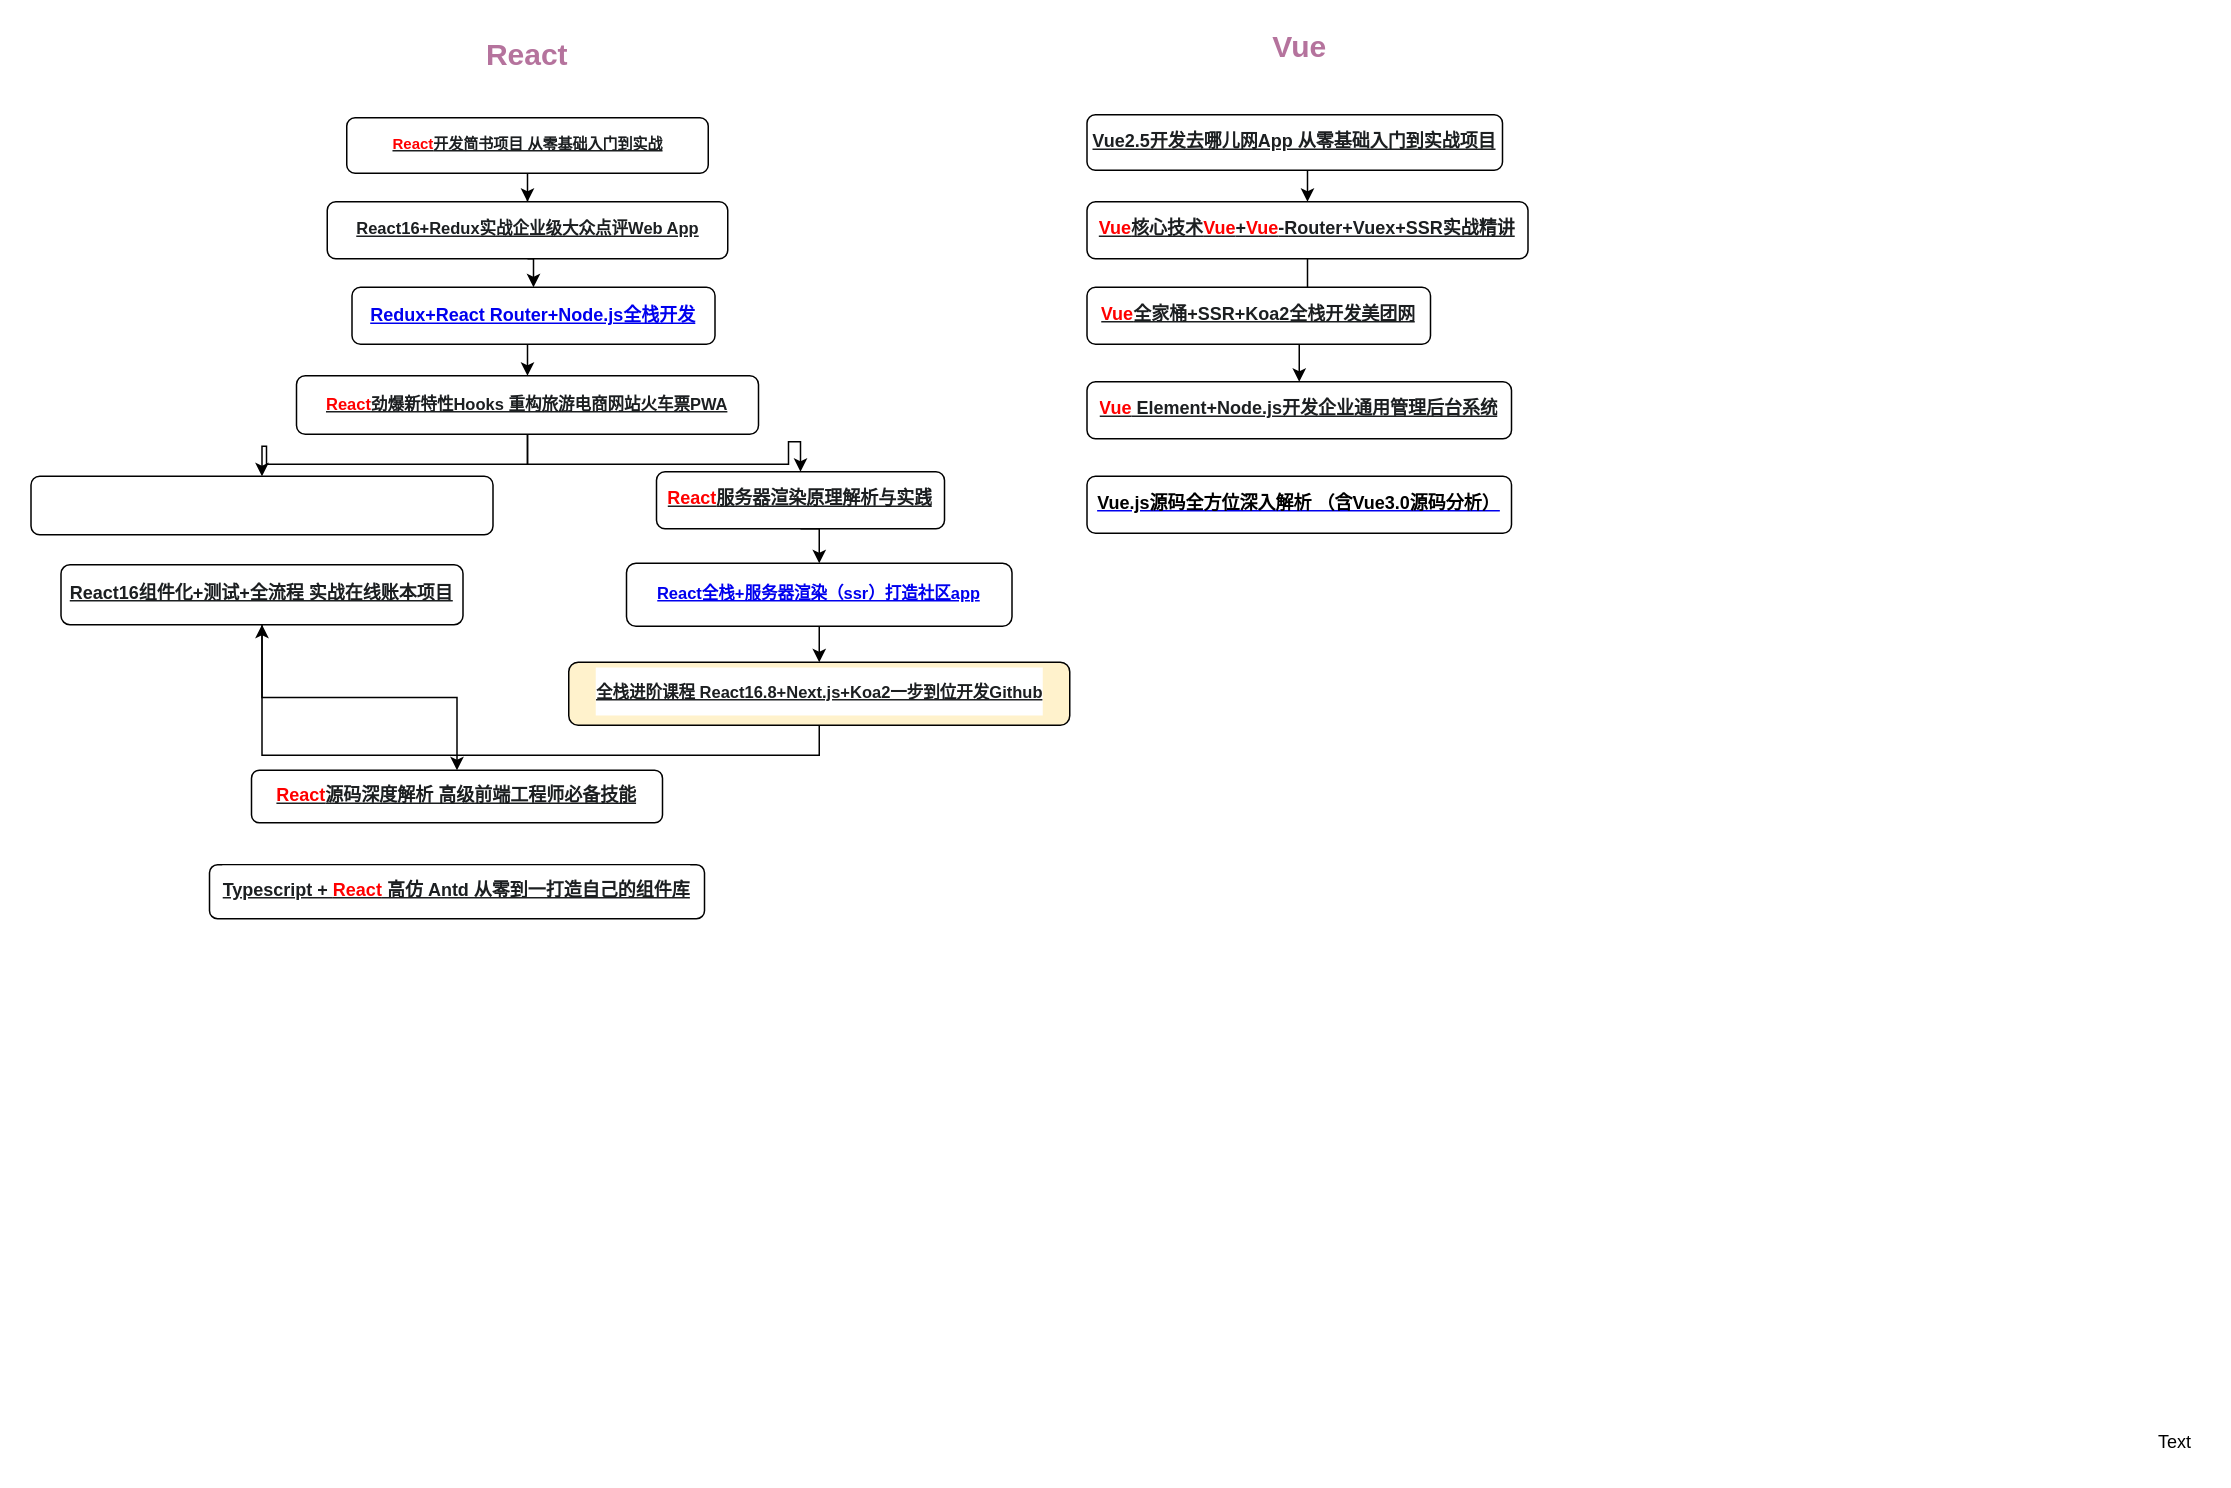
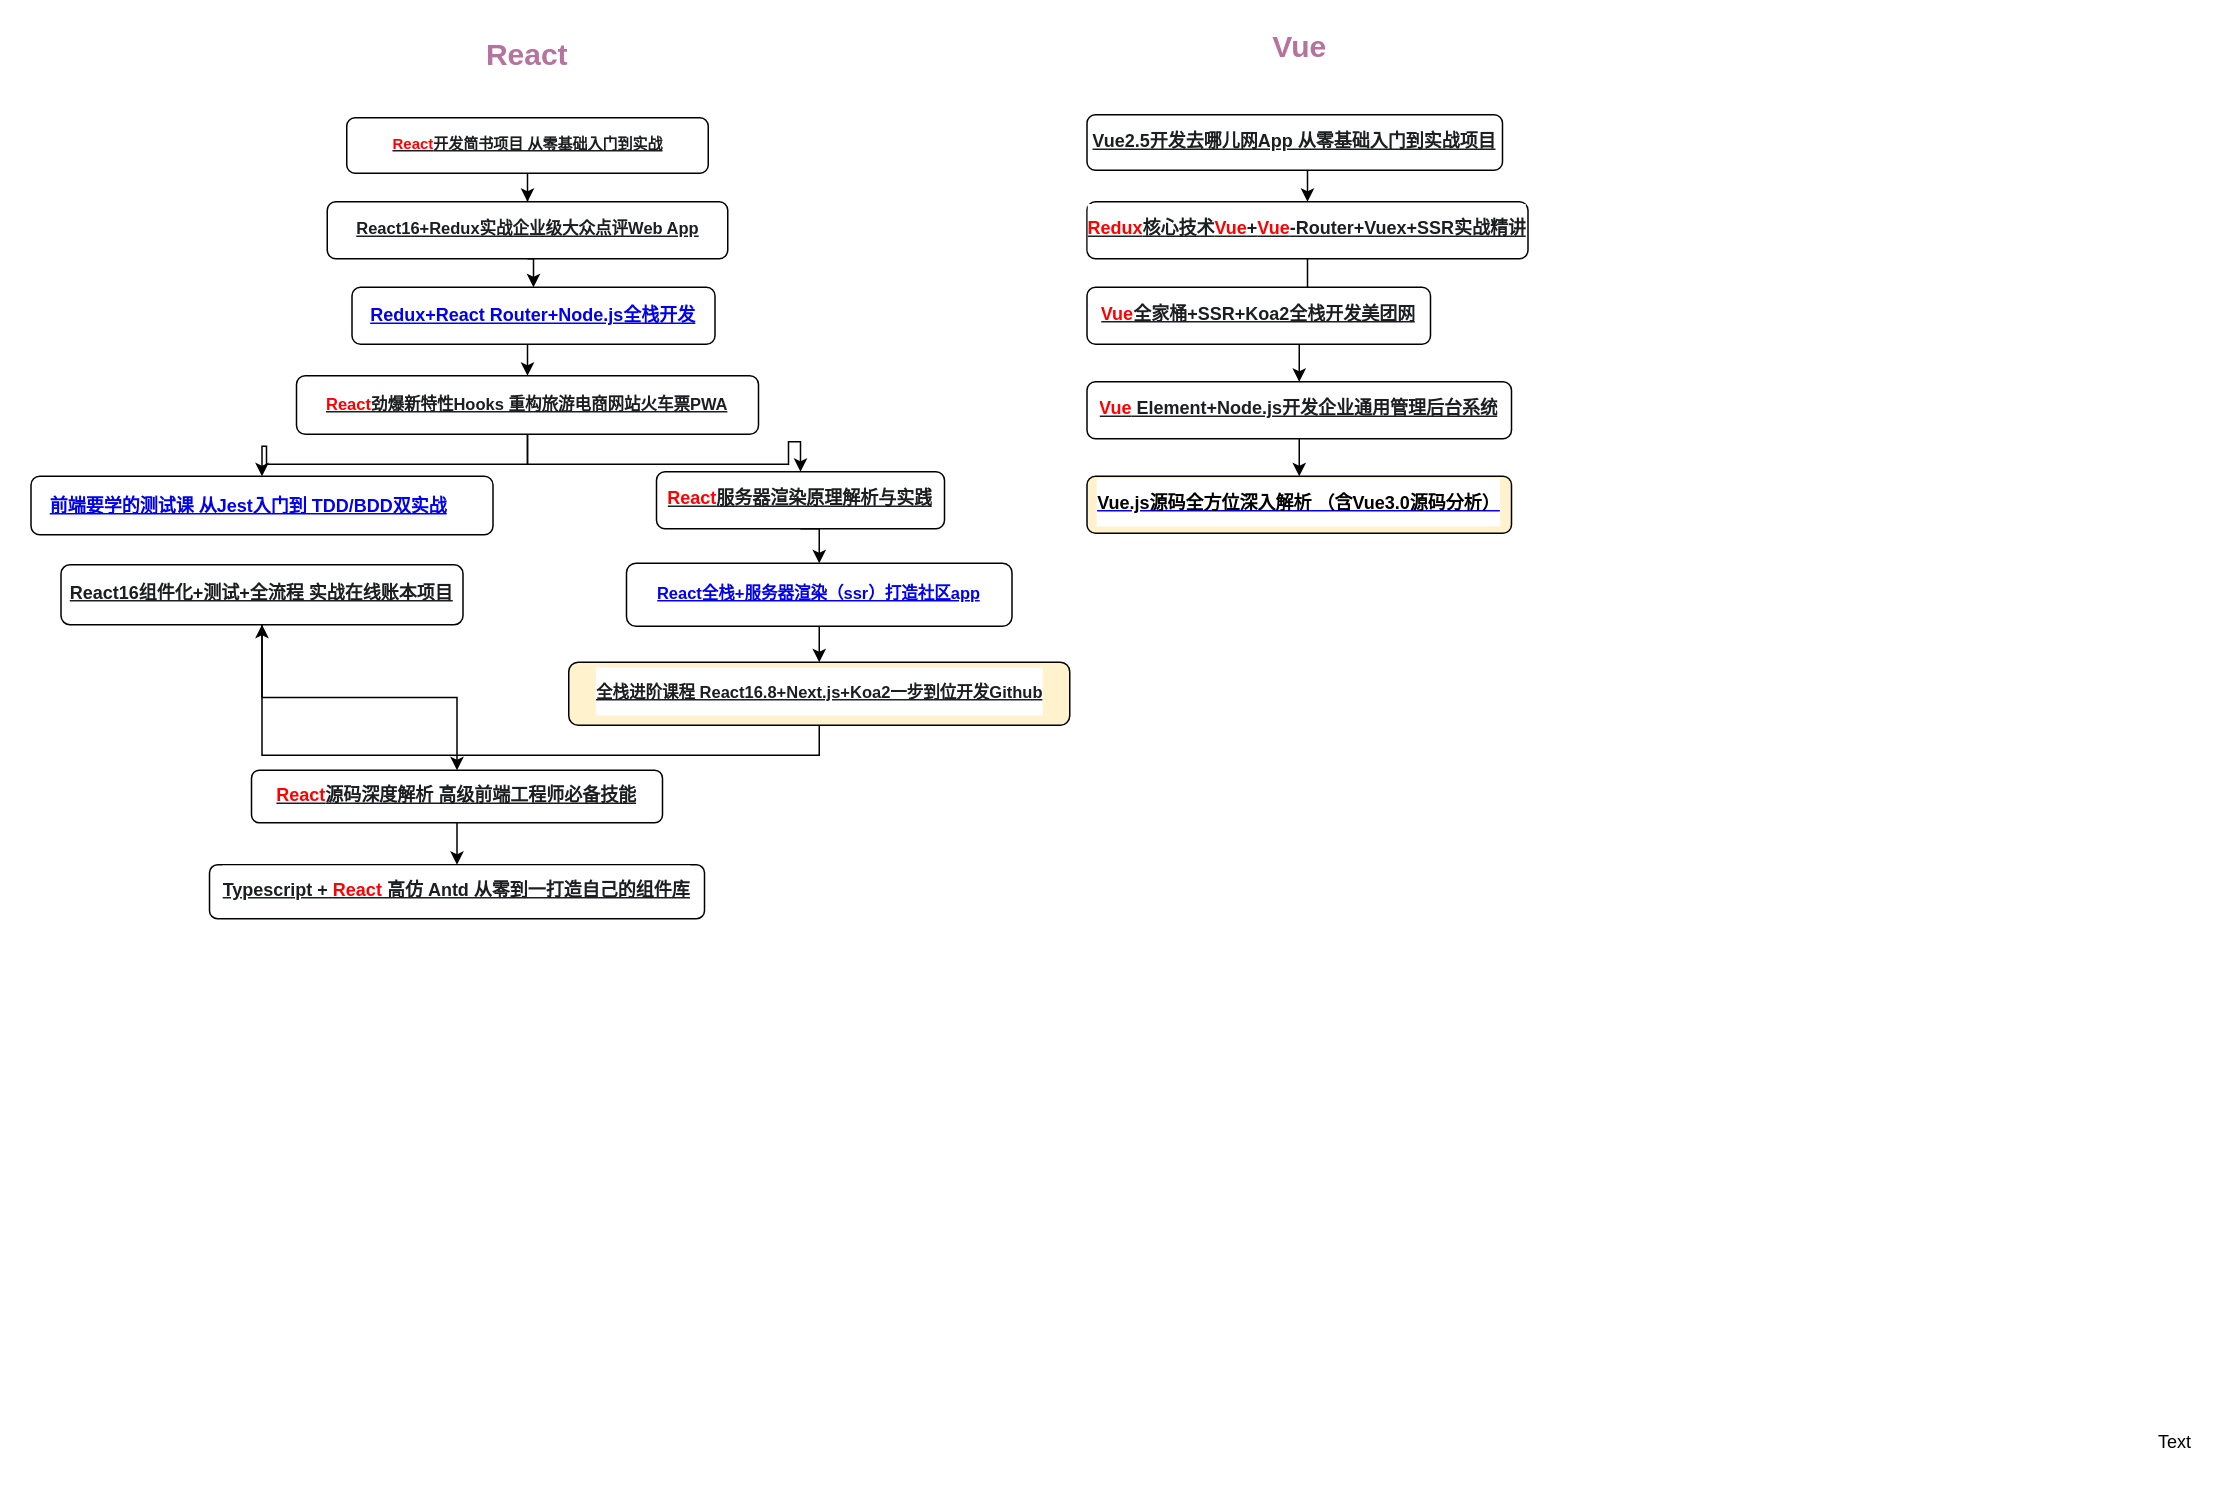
node "Vue核心技术Vue+Vue-Router+Vuex+SSR实战精讲": label "Vue核心技术Vue+Vue-Router+Vuex+SSR实战精讲" -> "Redux核心技术Vue+Vue-Router+Vuex+SSR实战精讲"
edge "Vue Element+Node.js开发企业通用管理后台系统" -> "Vue.js源码全方位深入解析 （含Vue3.0源码分析）": added
node "Vue.js源码全方位深入解析 （含Vue3.0源码分析）": fillcolor #ffffff -> #fff2cc
node "前端要学的测试课 从Jest入门到 TDD/BDD双实战": added
edge "React源码深度解析 高级前端工程师必备技能" -> "Typescript + React 高仿 Antd 从零到一打造自己的组件库": added
